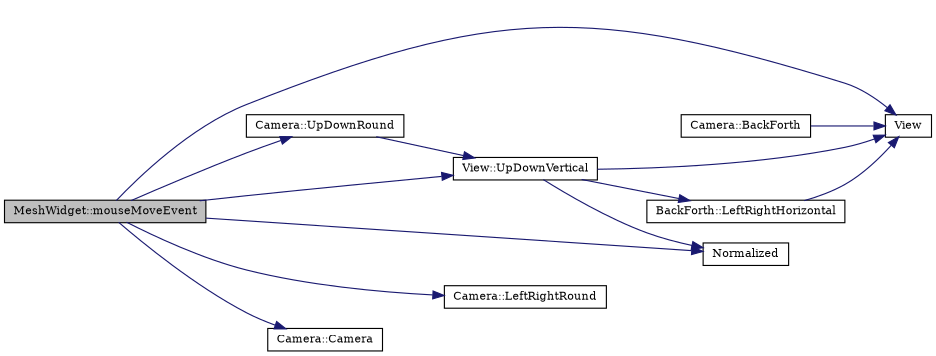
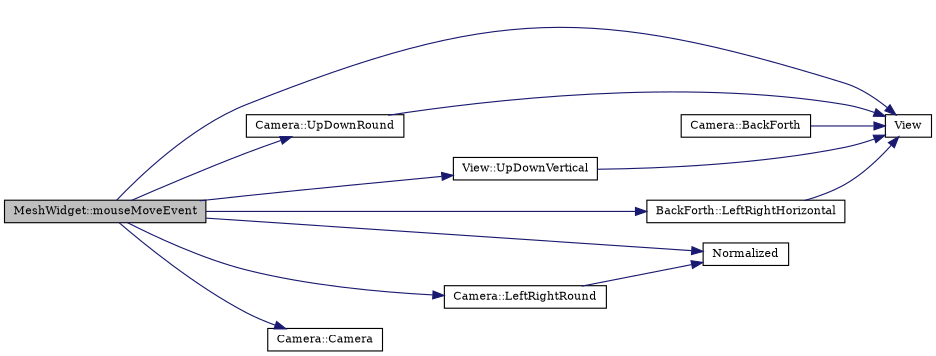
edge "Camera::UpDownRound" -> "View::UpDownVertical": now "Camera::UpDownRound" -> "View"
edge "View::UpDownVertical" -> "BackForth::LeftRightHorizontal": now "MeshWidget::mouseMoveEvent" -> "BackForth::LeftRightHorizontal"
edge "View::UpDownVertical" -> "Normalized": now "Camera::LeftRightRound" -> "Normalized"
